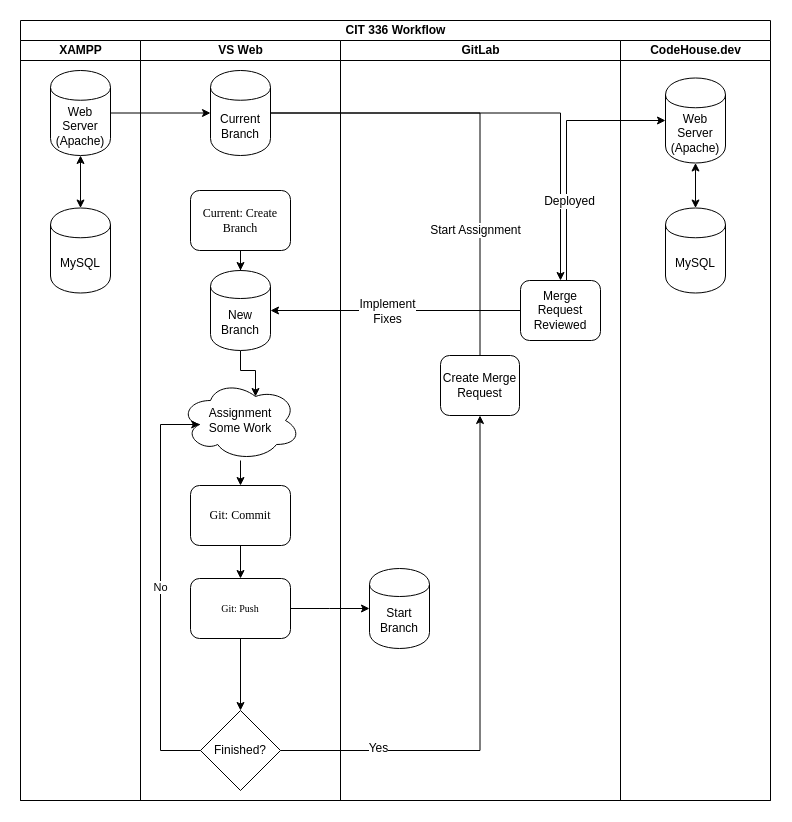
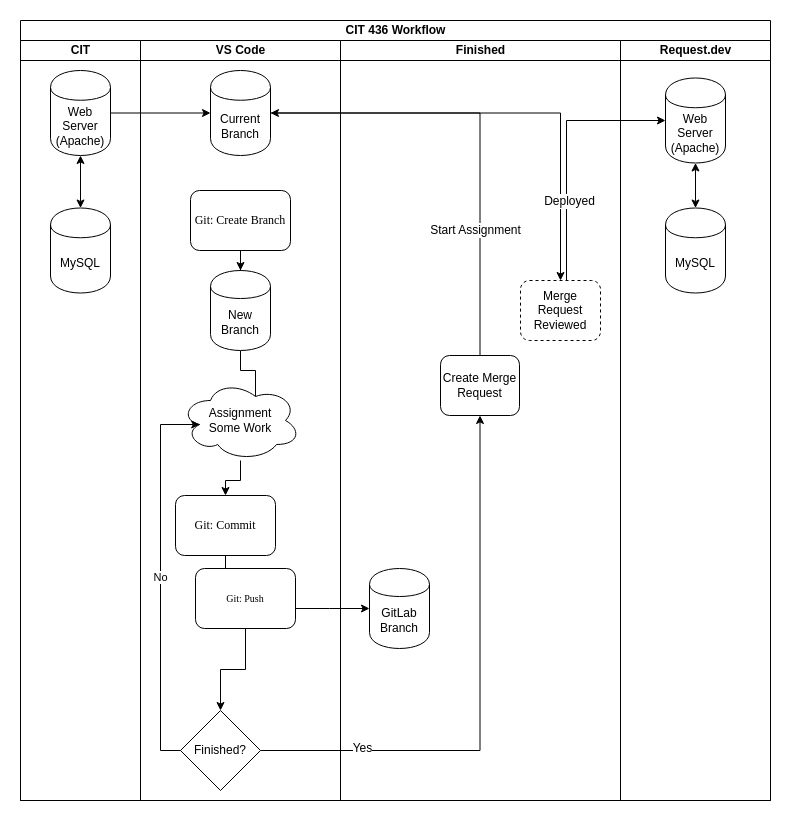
node "CIT 336 Workflow": label "CIT 336 Workflow" -> "CIT 436 Workflow"
node "XAMPP": label "XAMPP" -> "CIT"
node "VS Web": label "VS Web" -> "VS Code"
node "GitLab": label "GitLab" -> "Finished"
node "CodeHouse.dev": label "CodeHouse.dev" -> "Request.dev"
node "Current: Create Branch": label "Current: Create Branch" -> "Git: Create Branch"
edge "Merge Request Reviewed" -> "New Branch": removed, label "Implement Fixes"
node "Merge Request Reviewed": style solid -> dashed
edge "Current Branch" -- "Create Merge Request": arrowhead none -> classic
edge "New Branch" -> "Assignment Some Work": arrowhead classic -> none
node "Git: Commit": moved (241, 516) -> (226, 526)
node "Git: Push": moved (241, 609) -> (246, 599)
node "Start Branch": label "Start Branch" -> "GitLab Branch"
node "Finished?": moved (241, 751) -> (221, 751)
